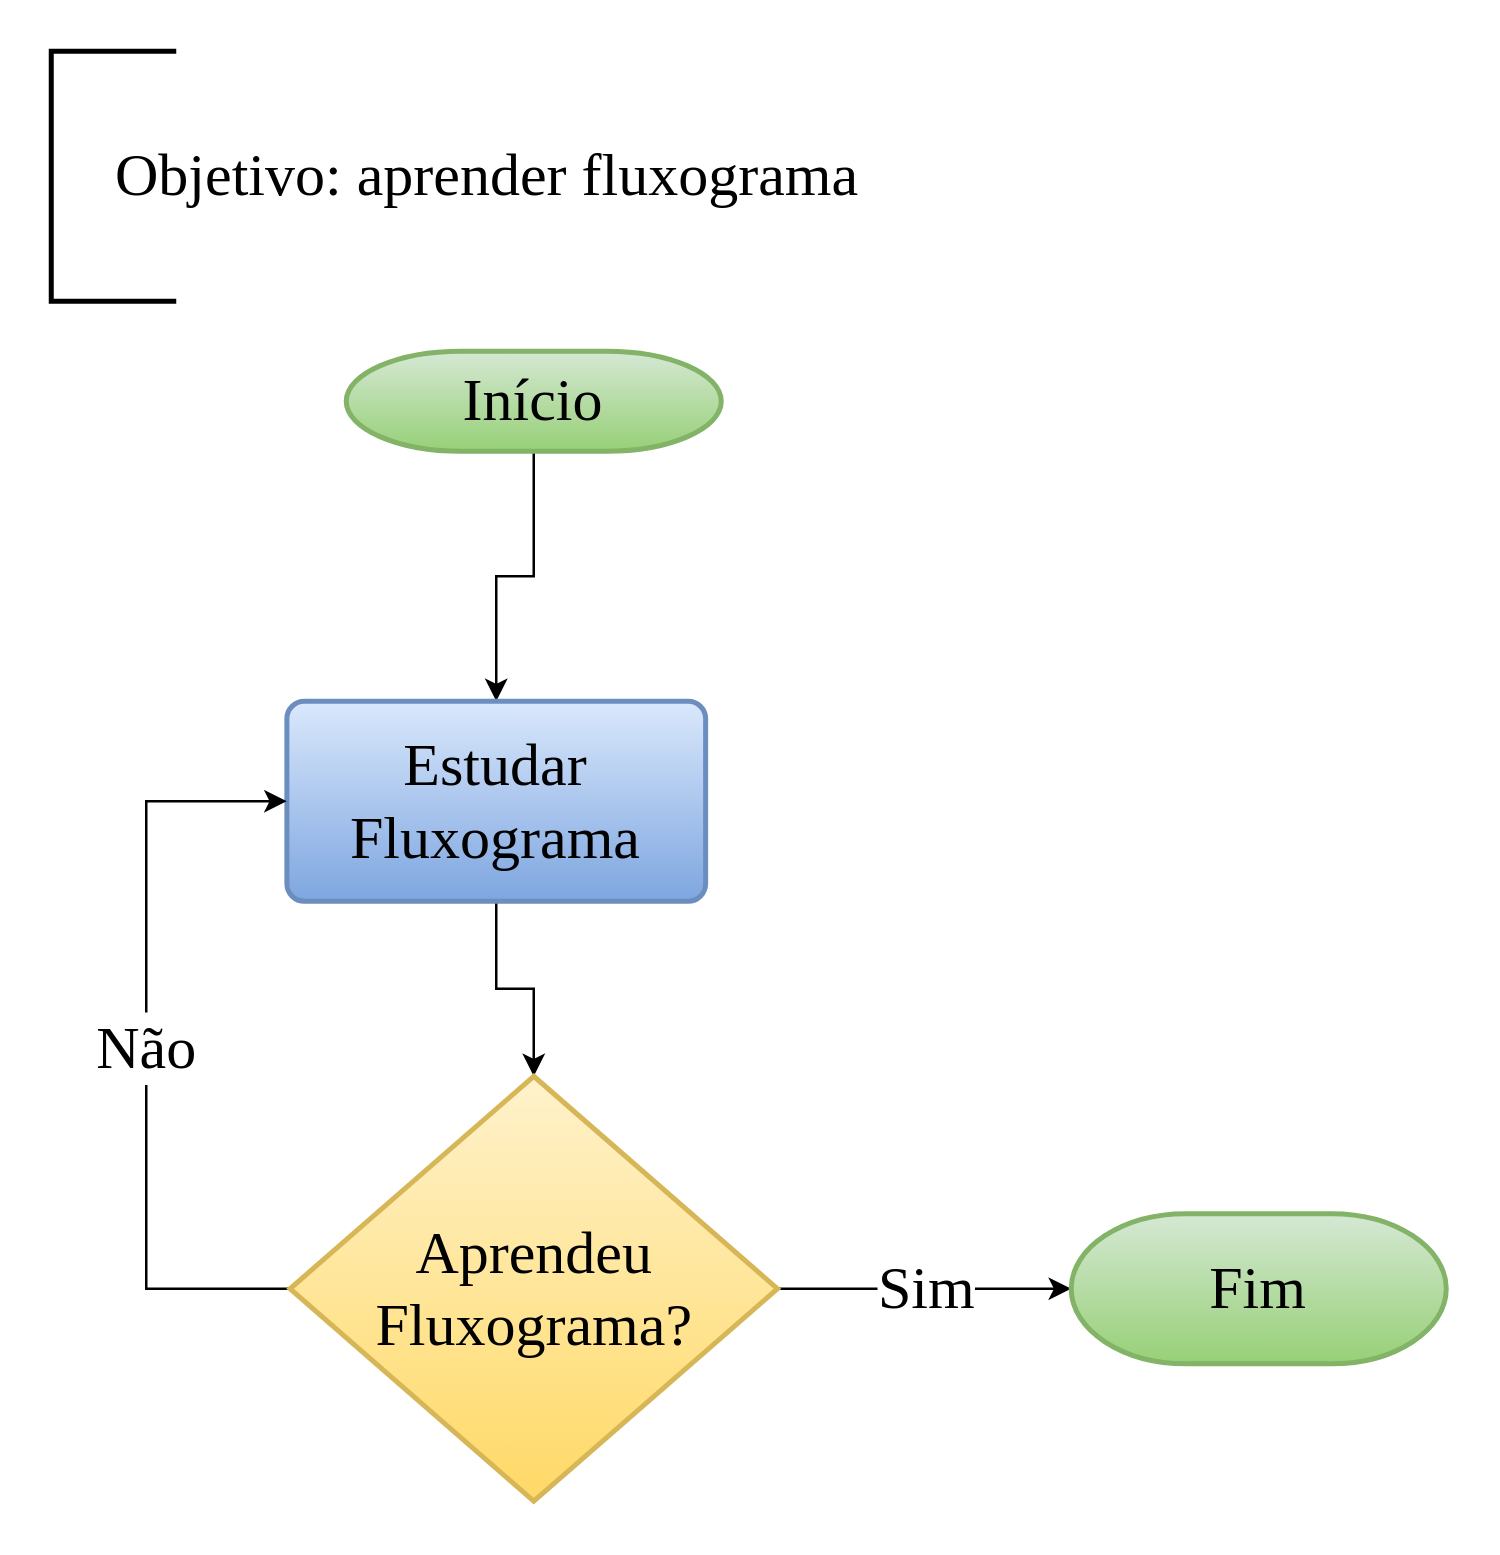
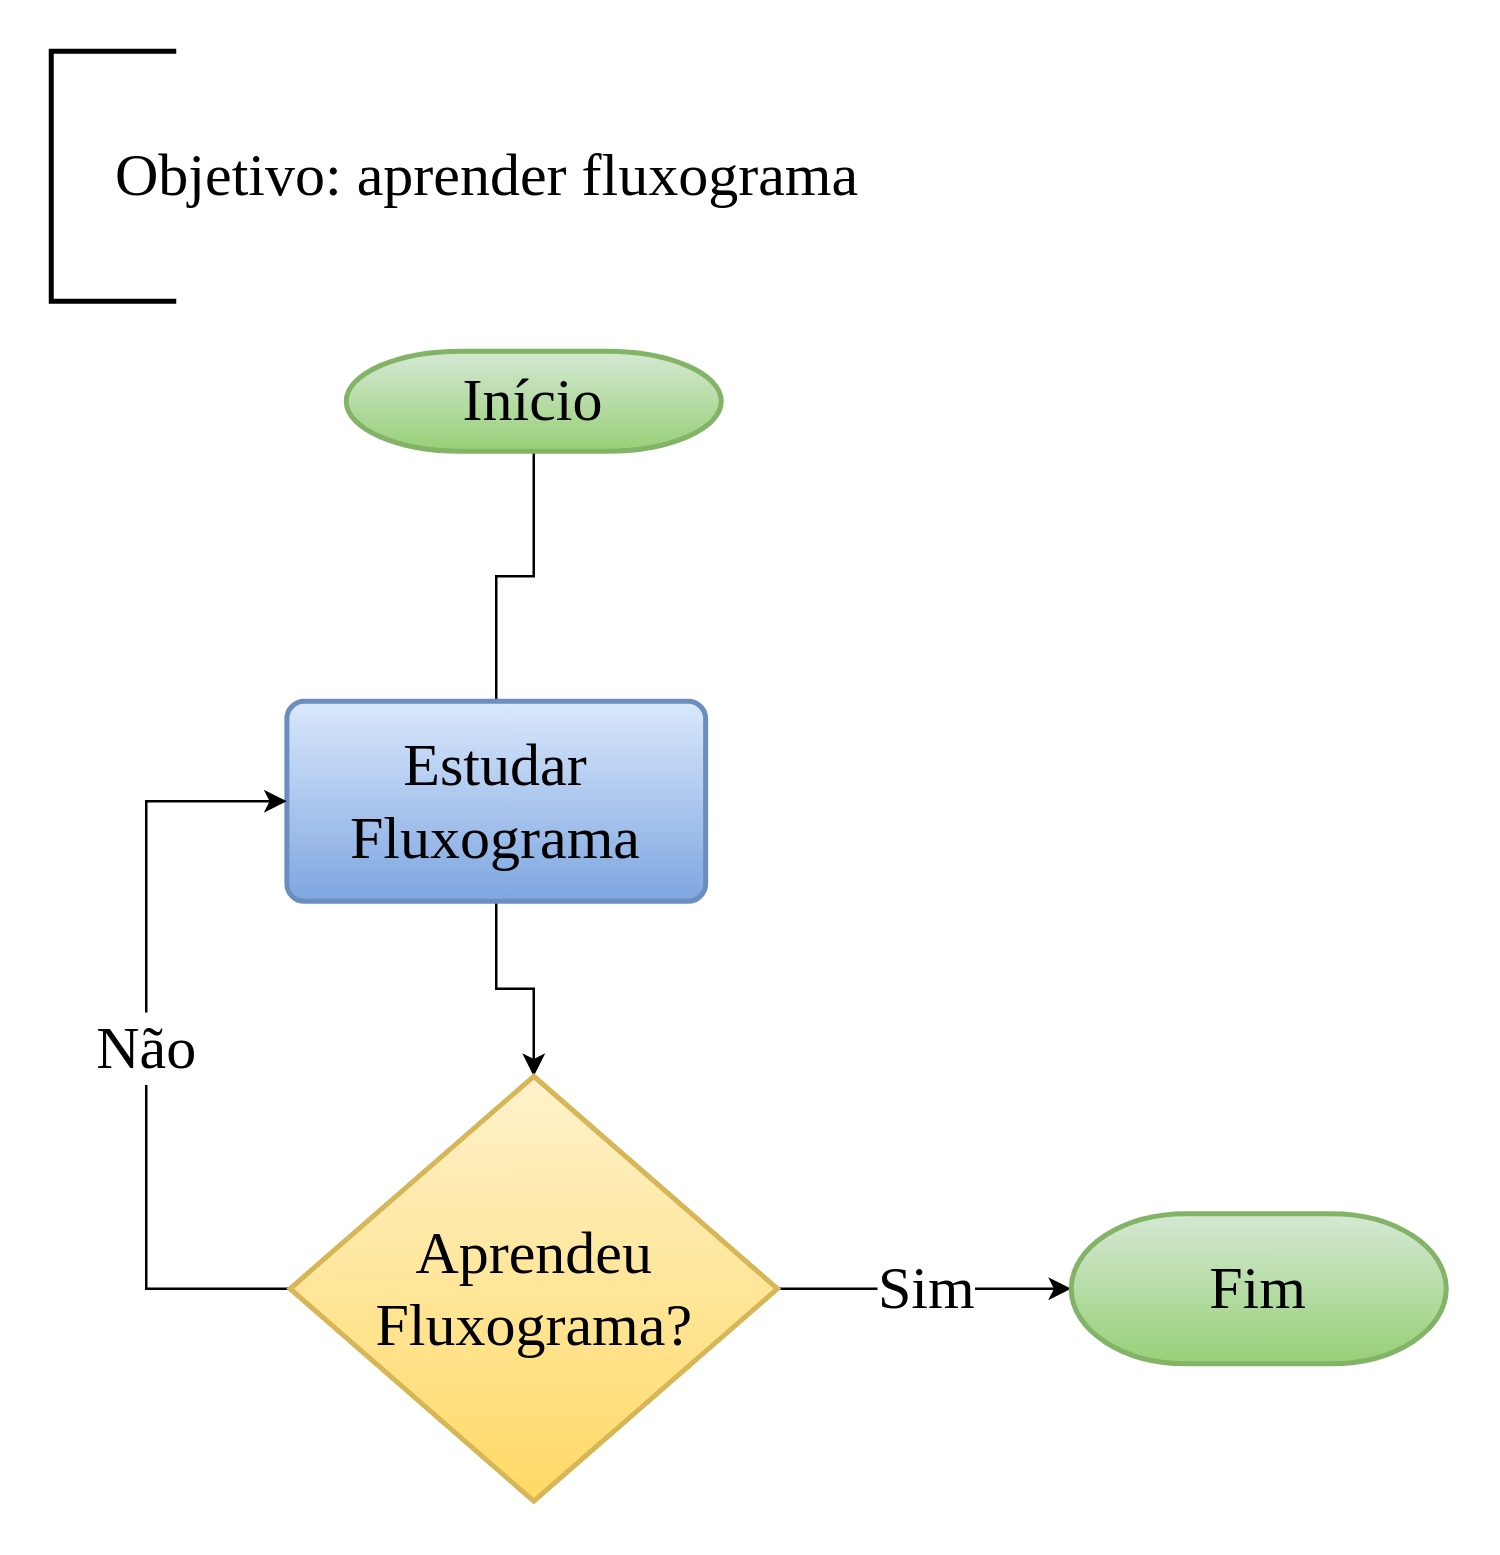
edge "Início" -> "Estudar Fluxograma": arrowhead classic -> none
